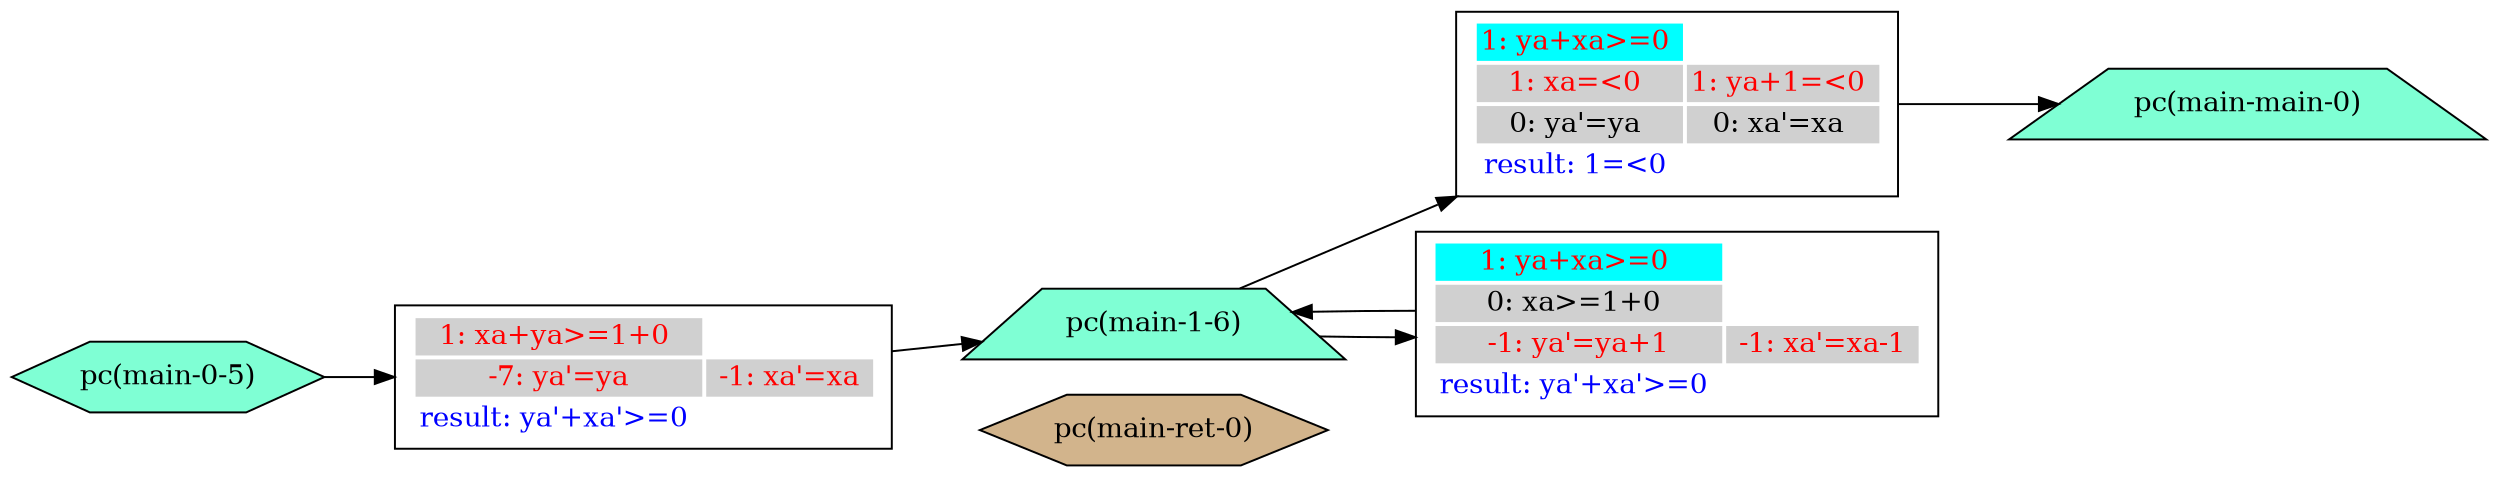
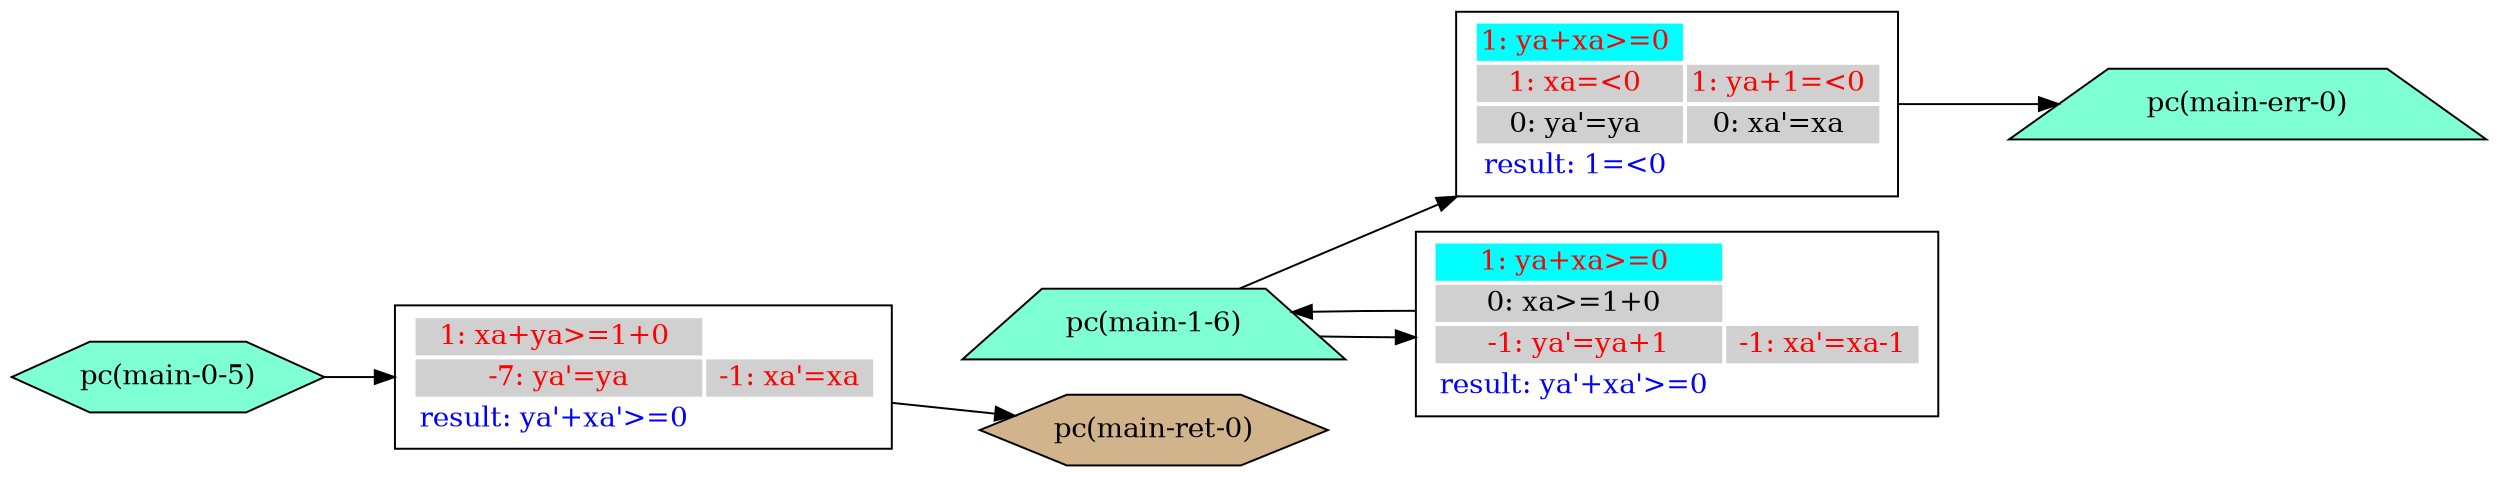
node "pc(main-main-0)": label "pc(main-main-0)" -> "pc(main-err-0)"
edge "1: xa+ya>=1+0" -> "pc(main-1-6)": now "1: xa+ya>=1+0" -> "pc(main-ret-0)"
